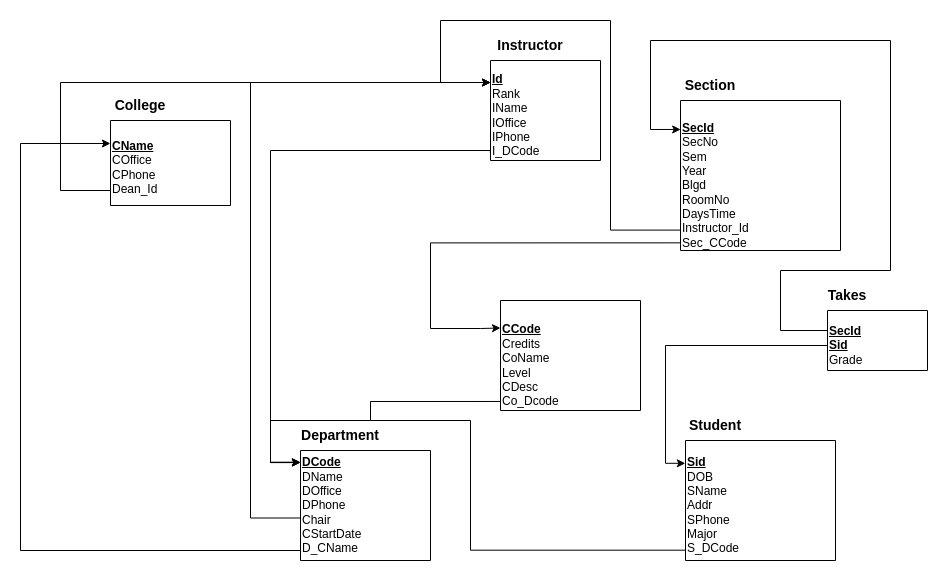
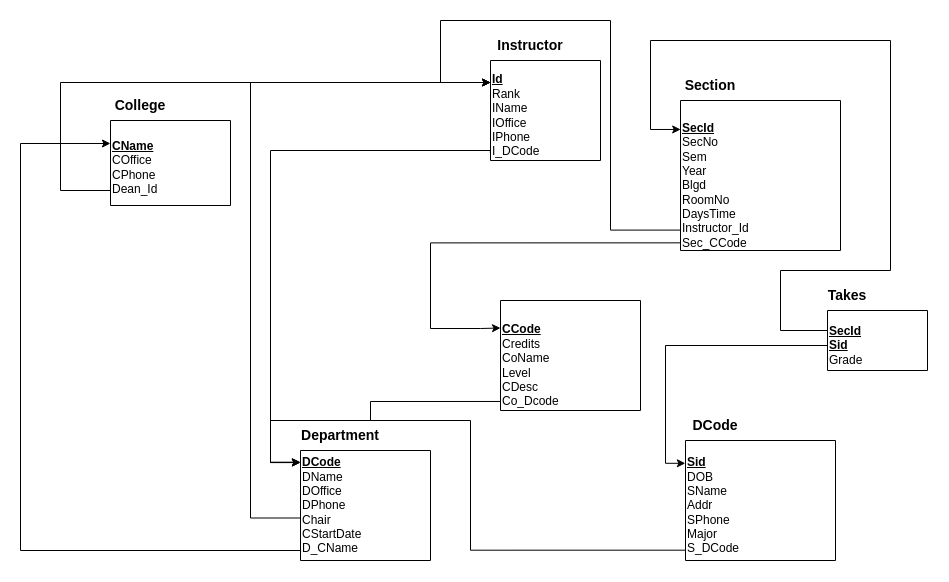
node "Student": label "Student" -> "DCode"
